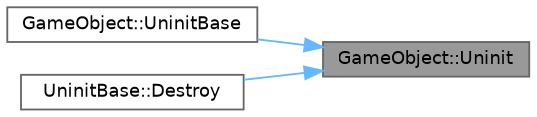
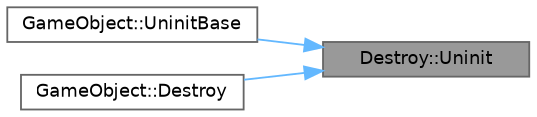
node "GameObject::Uninit": label "GameObject::Uninit" -> "Destroy::Uninit"
node "UninitBase::Destroy": label "UninitBase::Destroy" -> "GameObject::Destroy"
